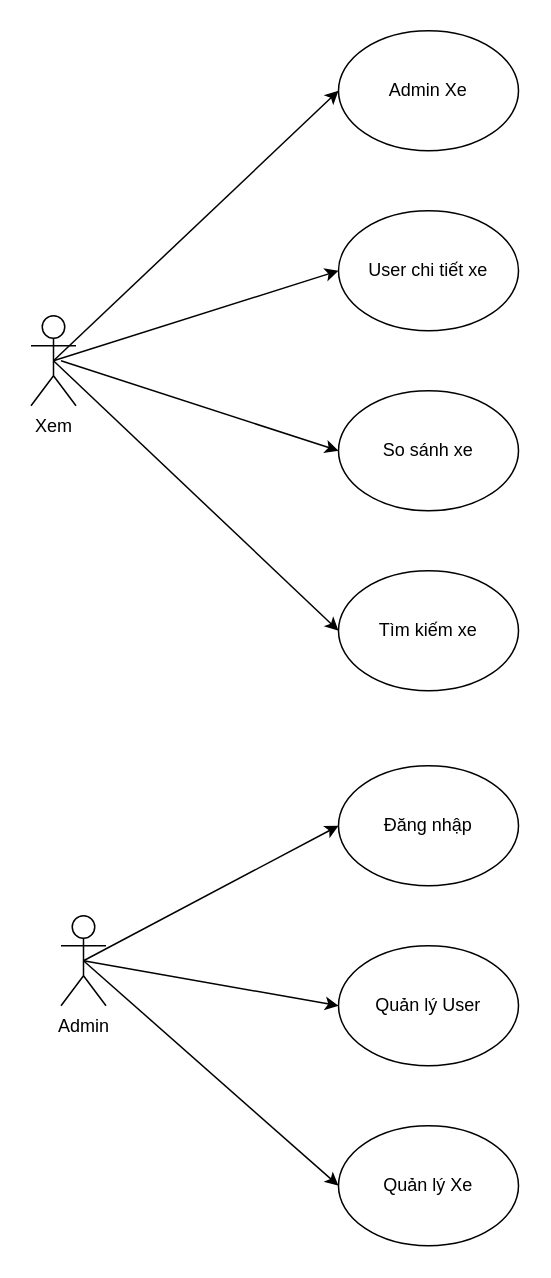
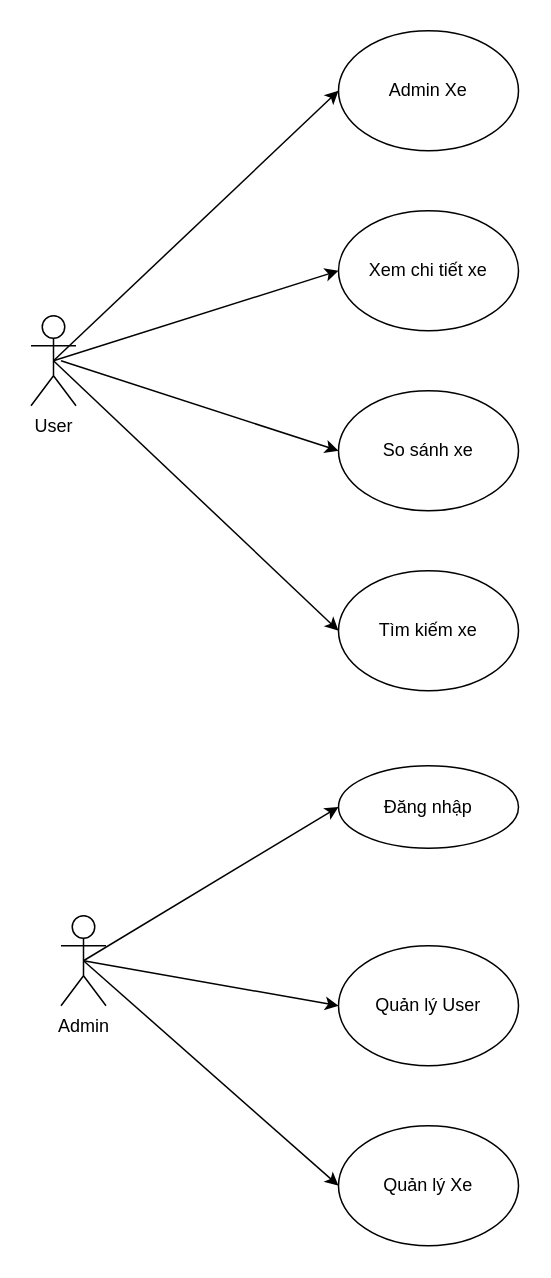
node "User chi tiết xe": label "User chi tiết xe" -> "Xem chi tiết xe"
node "Xem": label "Xem" -> "User"
node "Đăng nhập": size 180x120 -> 180x83
